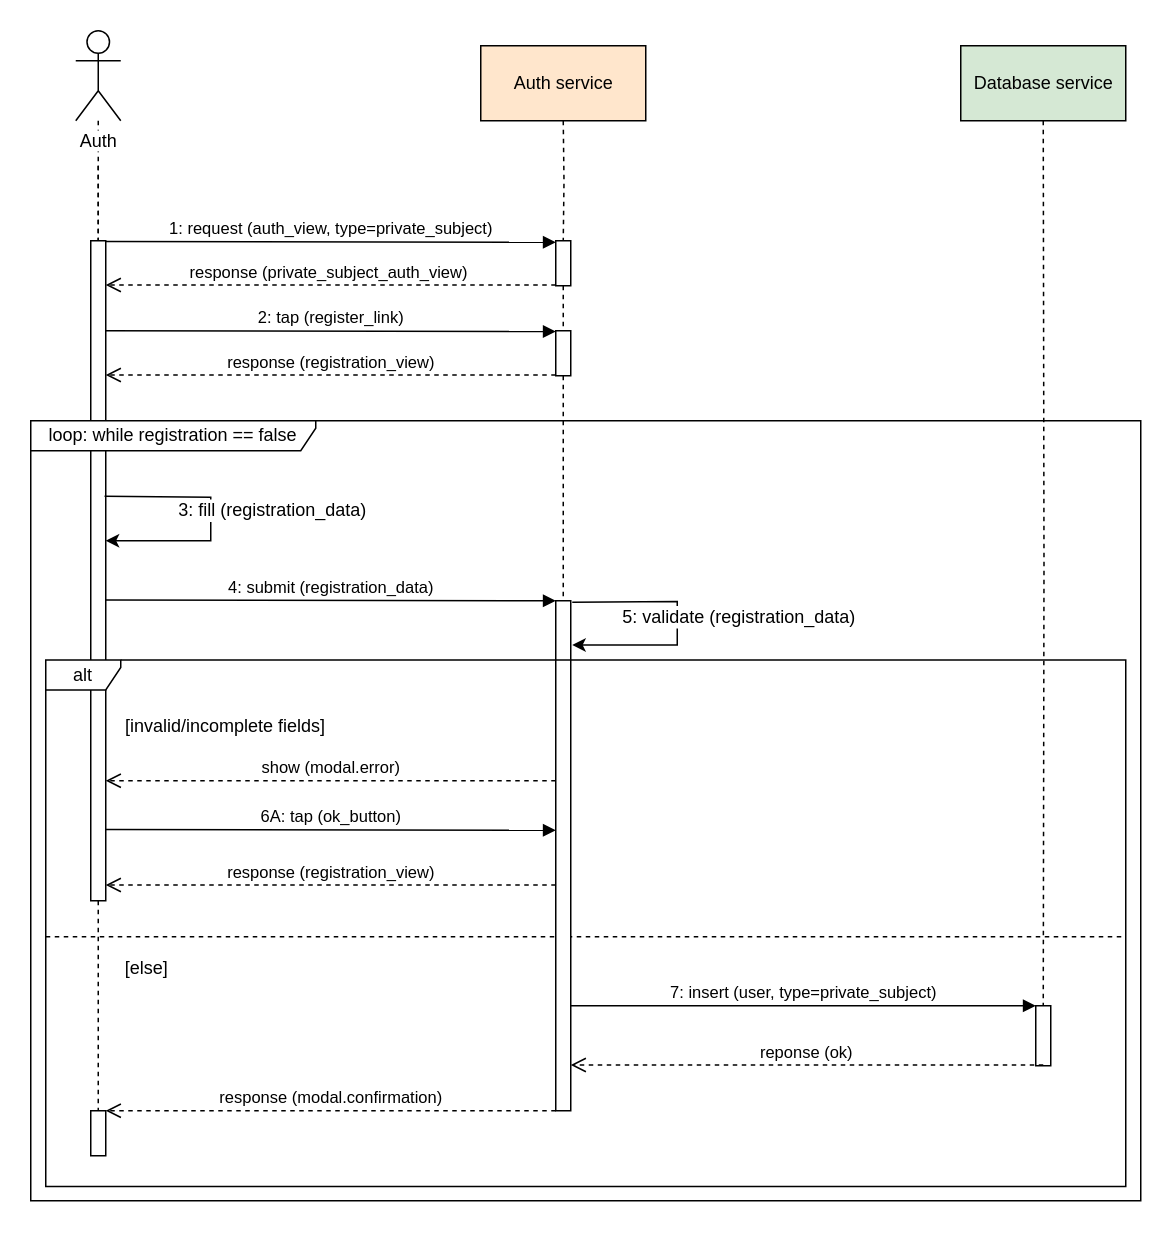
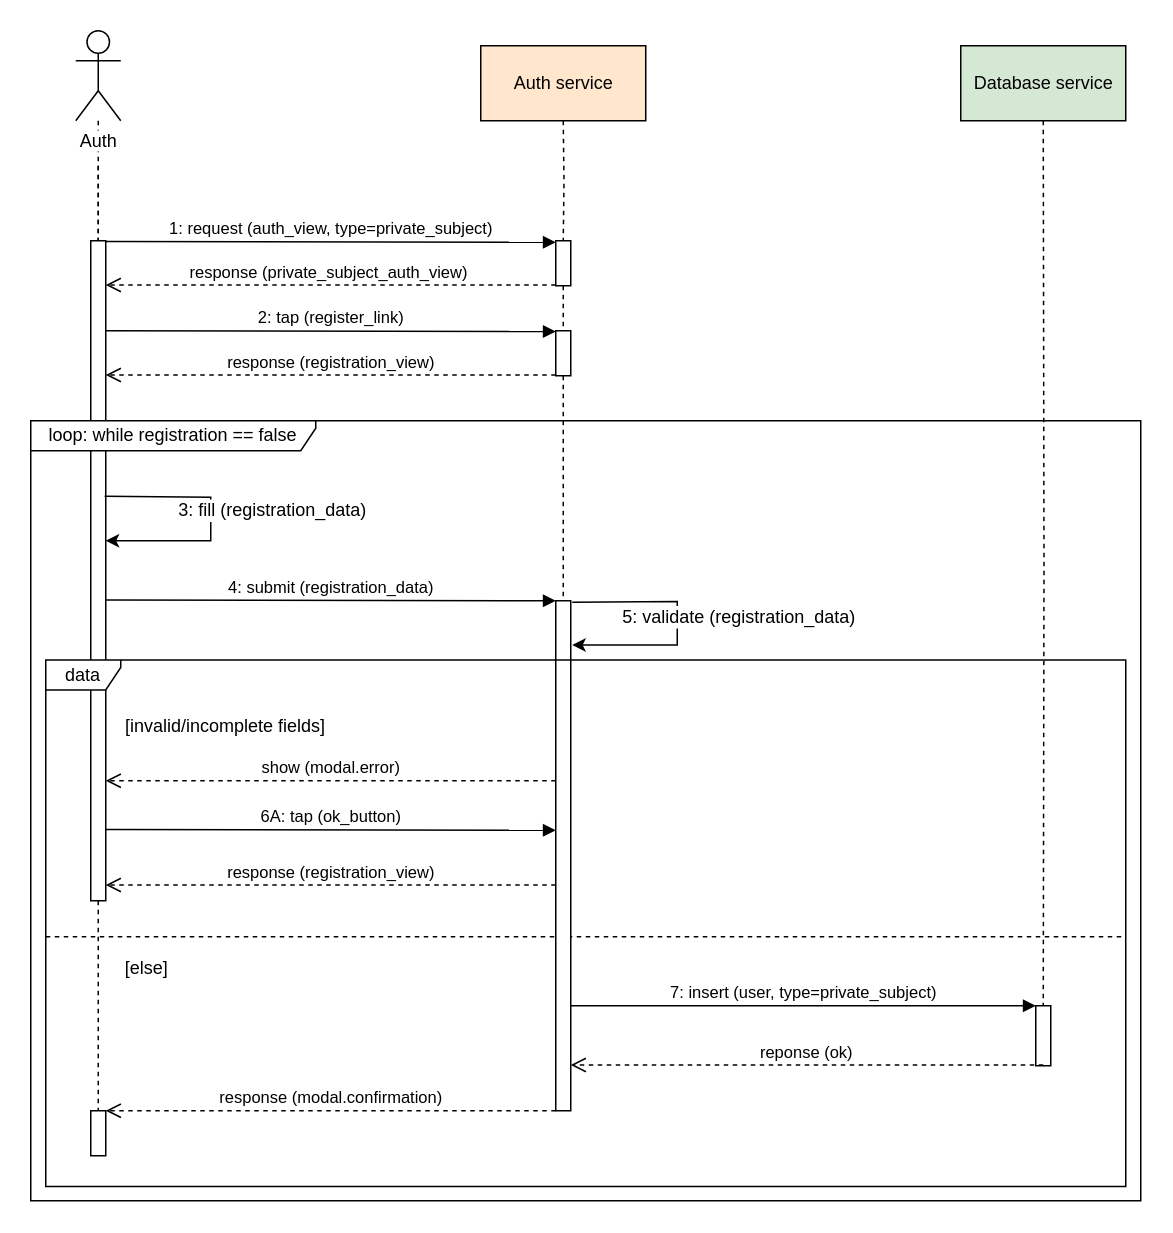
node "alt": label "alt" -> "data"
